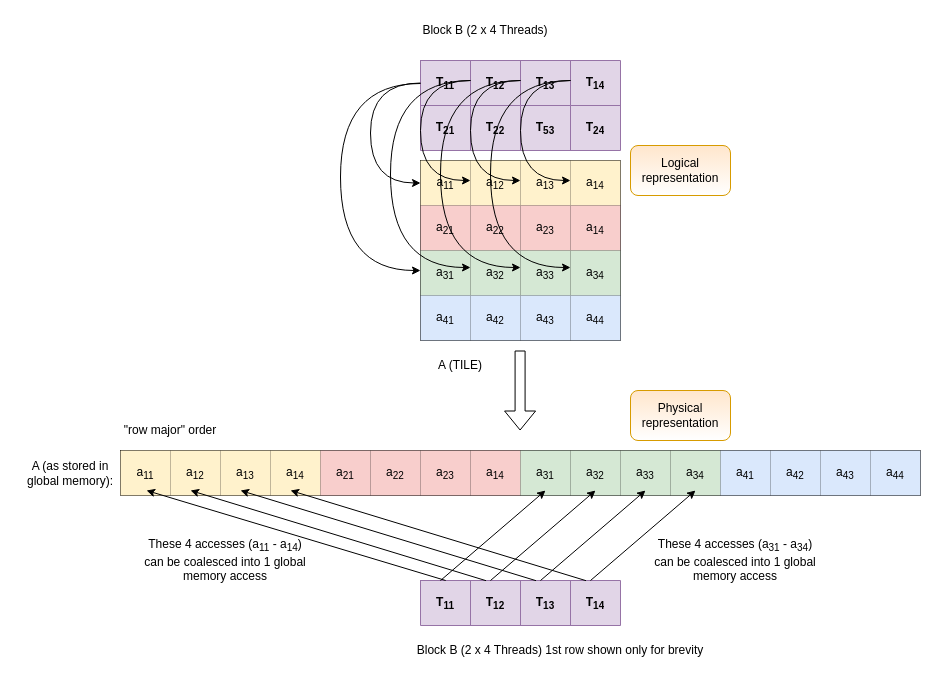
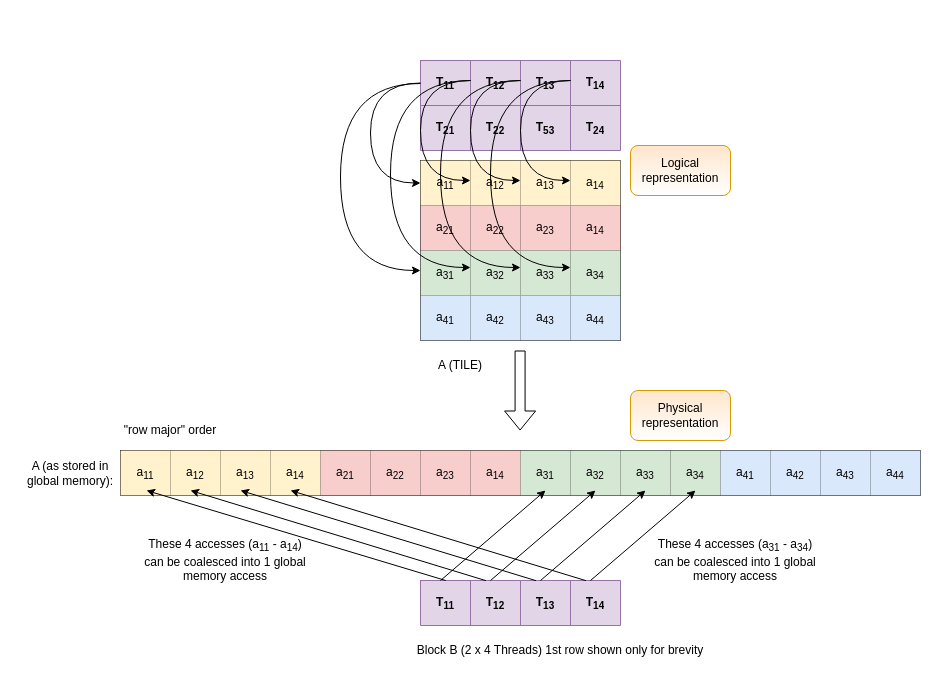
node "Block B (2 x 4 Threads)": removed
